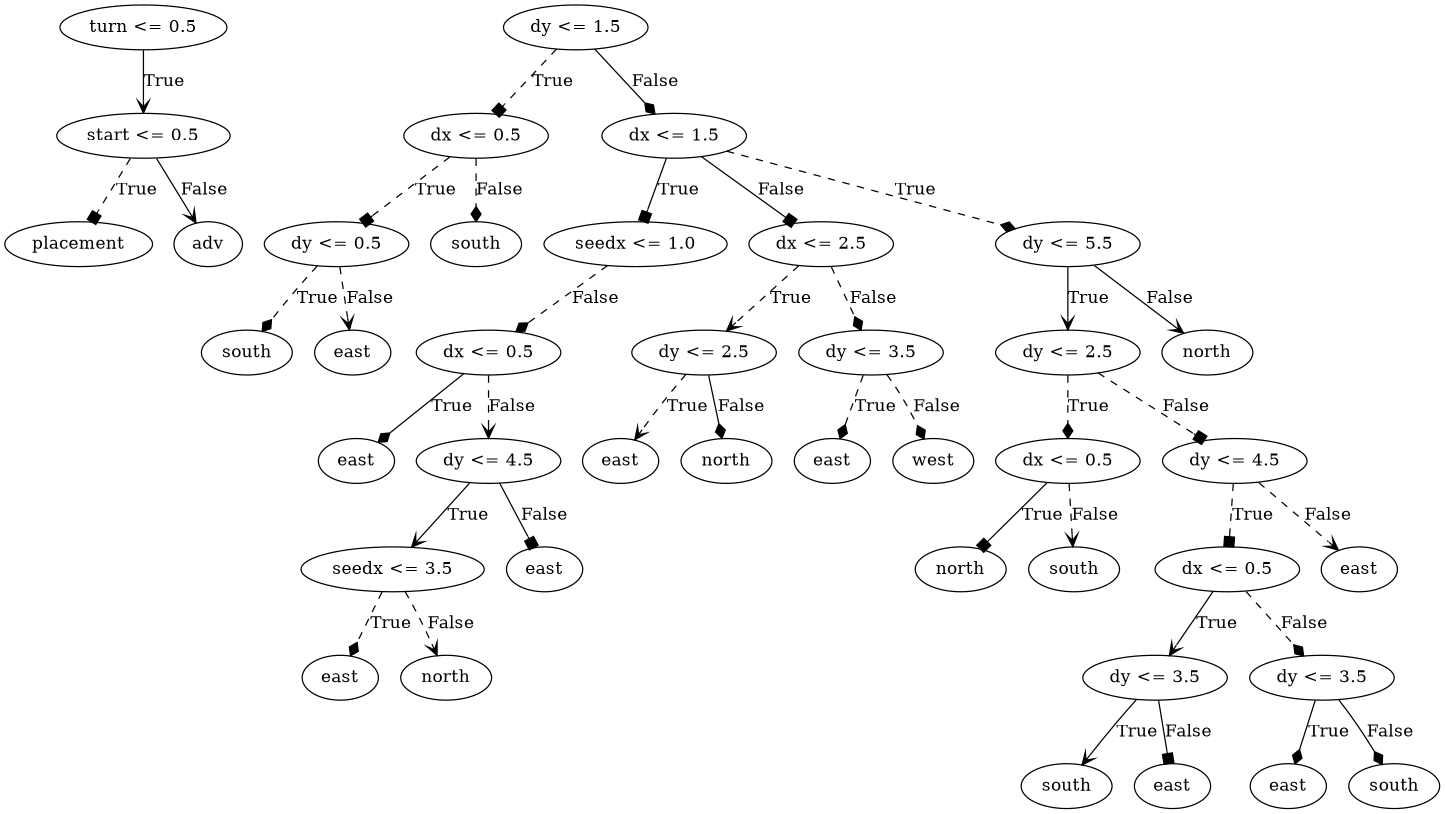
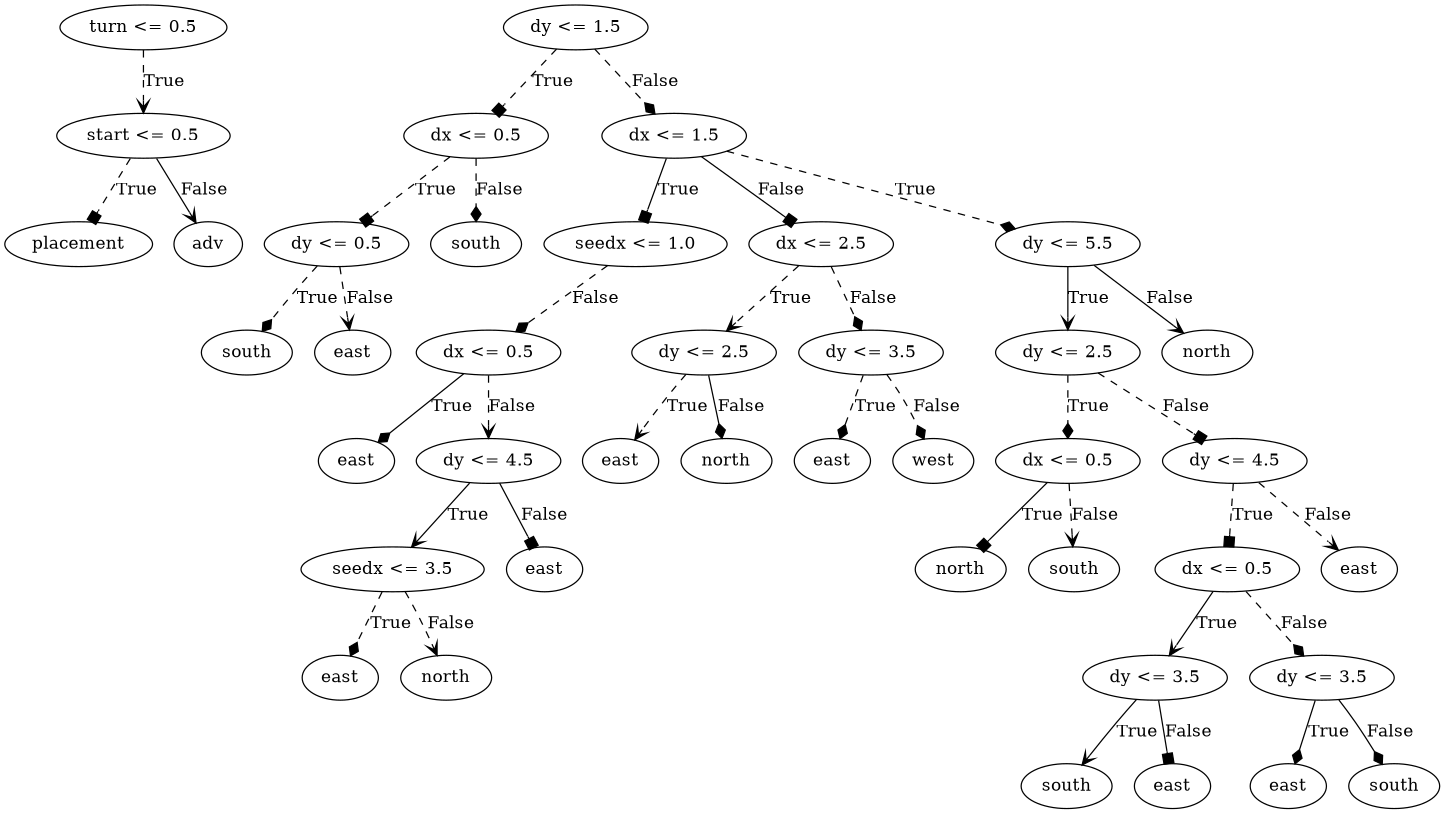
edge "turn <= 0.5" -> "start <= 0.5": style solid -> dashed
edge "dy <= 1.5" -> "dx <= 1.5": style solid -> dashed
